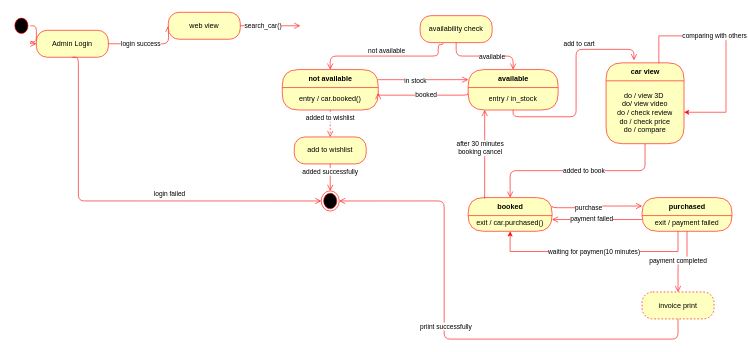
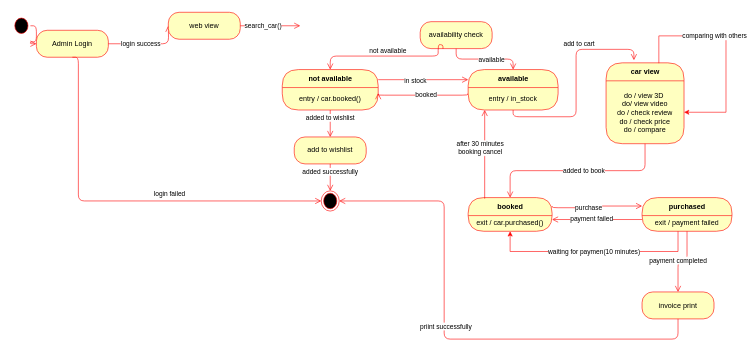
node "availability check": moved (456, 29) -> (456, 35)
edge "entry / car.booked()" -> "add to wishlist": style dashed -> solid
node "invoice print": style dashed -> solid
